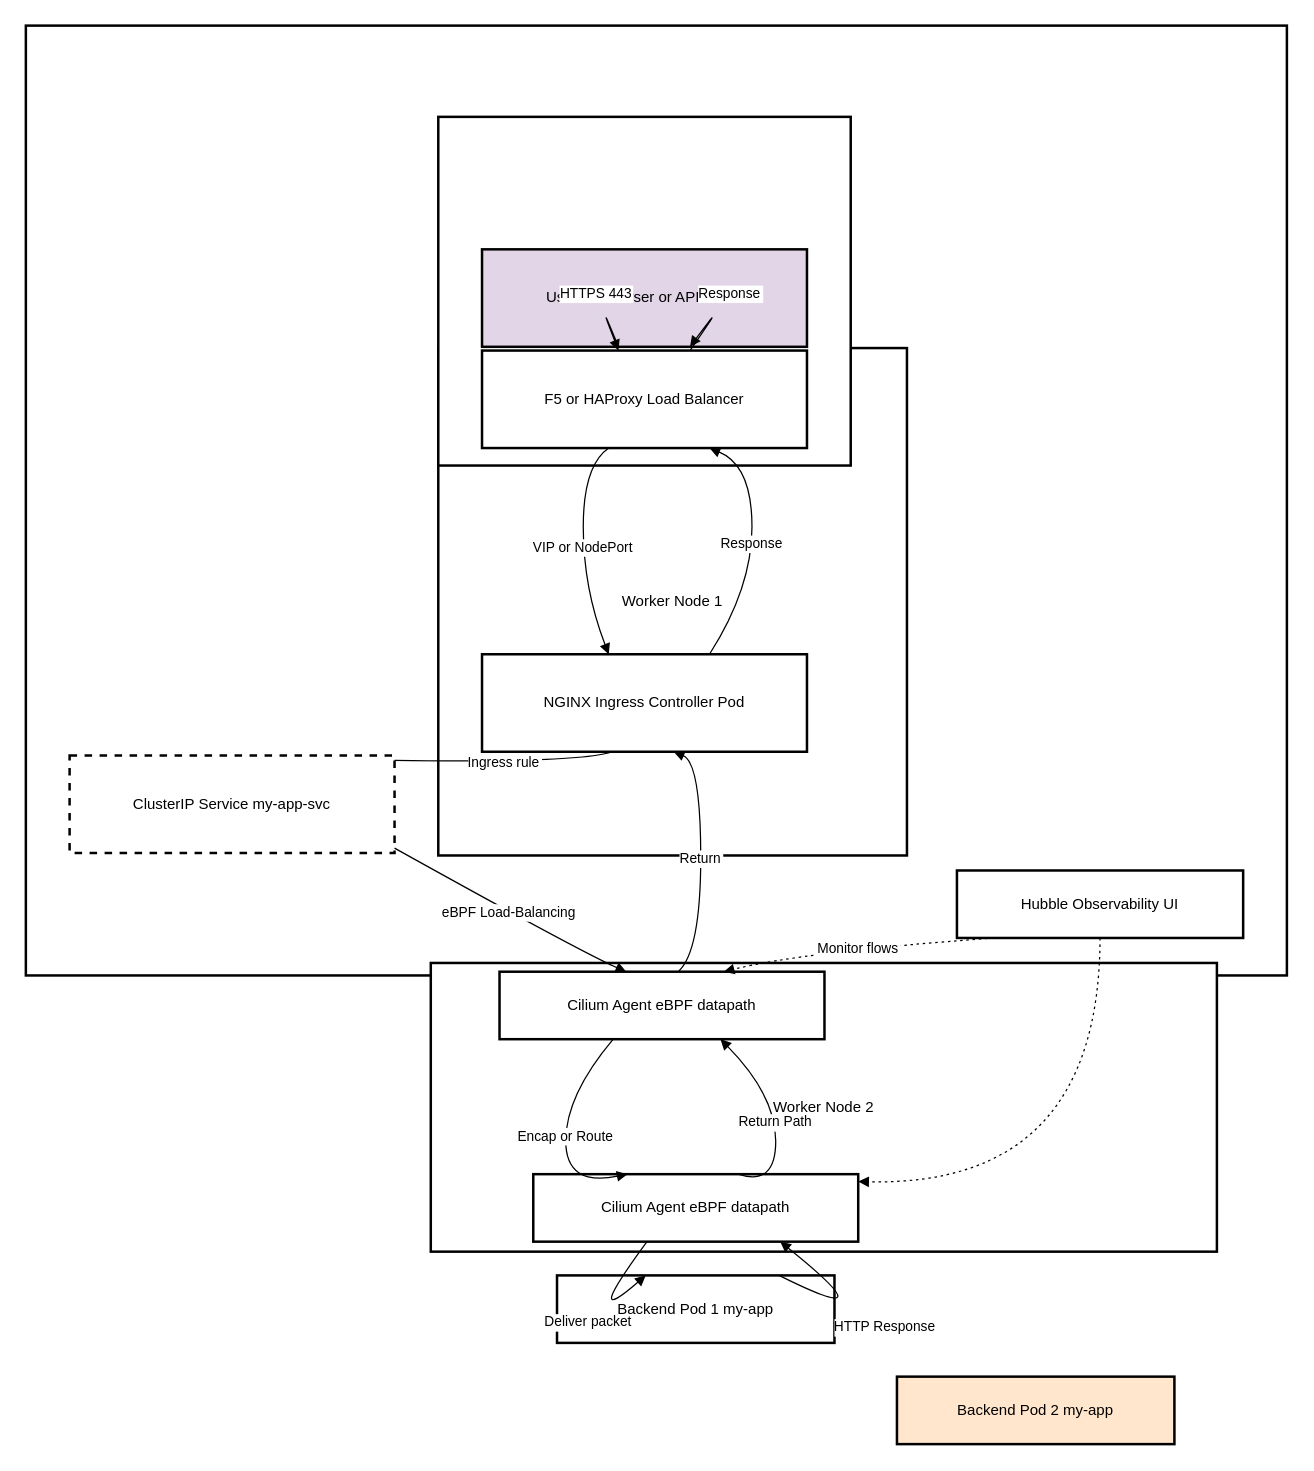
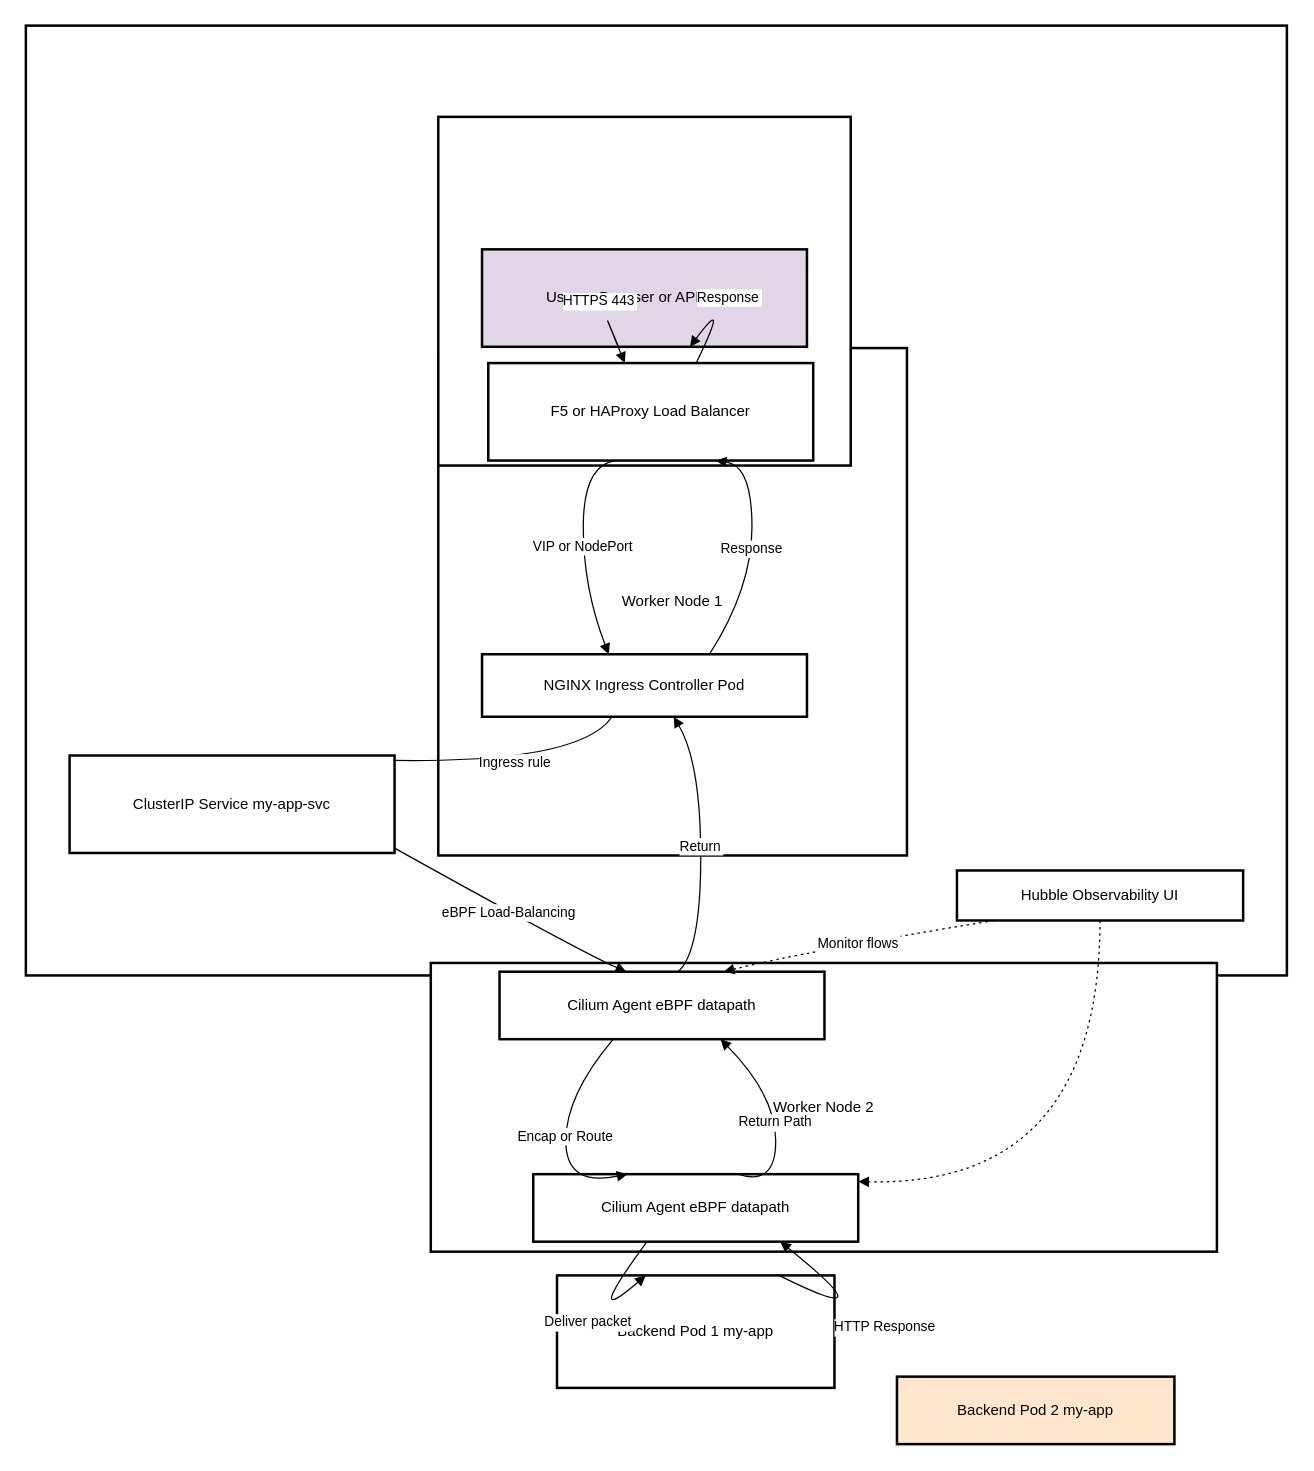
node "F5 or HAProxy Load Balancer": moved (644, 399) -> (651, 412)
node "NGINX Ingress Controller Pod": size 325x98 -> 325x63
node "ClusterIP Service my-app-svc": style dashed -> solid
node "Hubble Observability UI": size 286x68 -> 286x50
node "Backend Pod 1 my-app": size 278x68 -> 278x113
